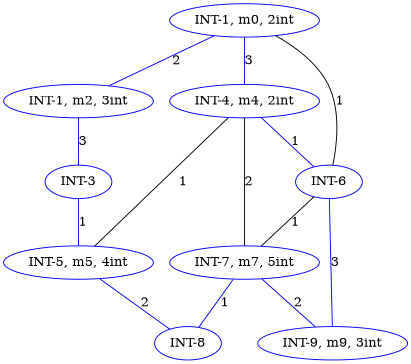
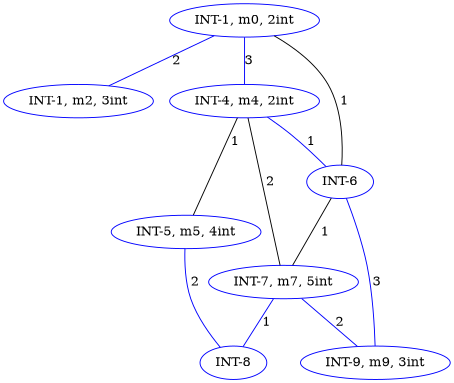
node "INT-3": removed
